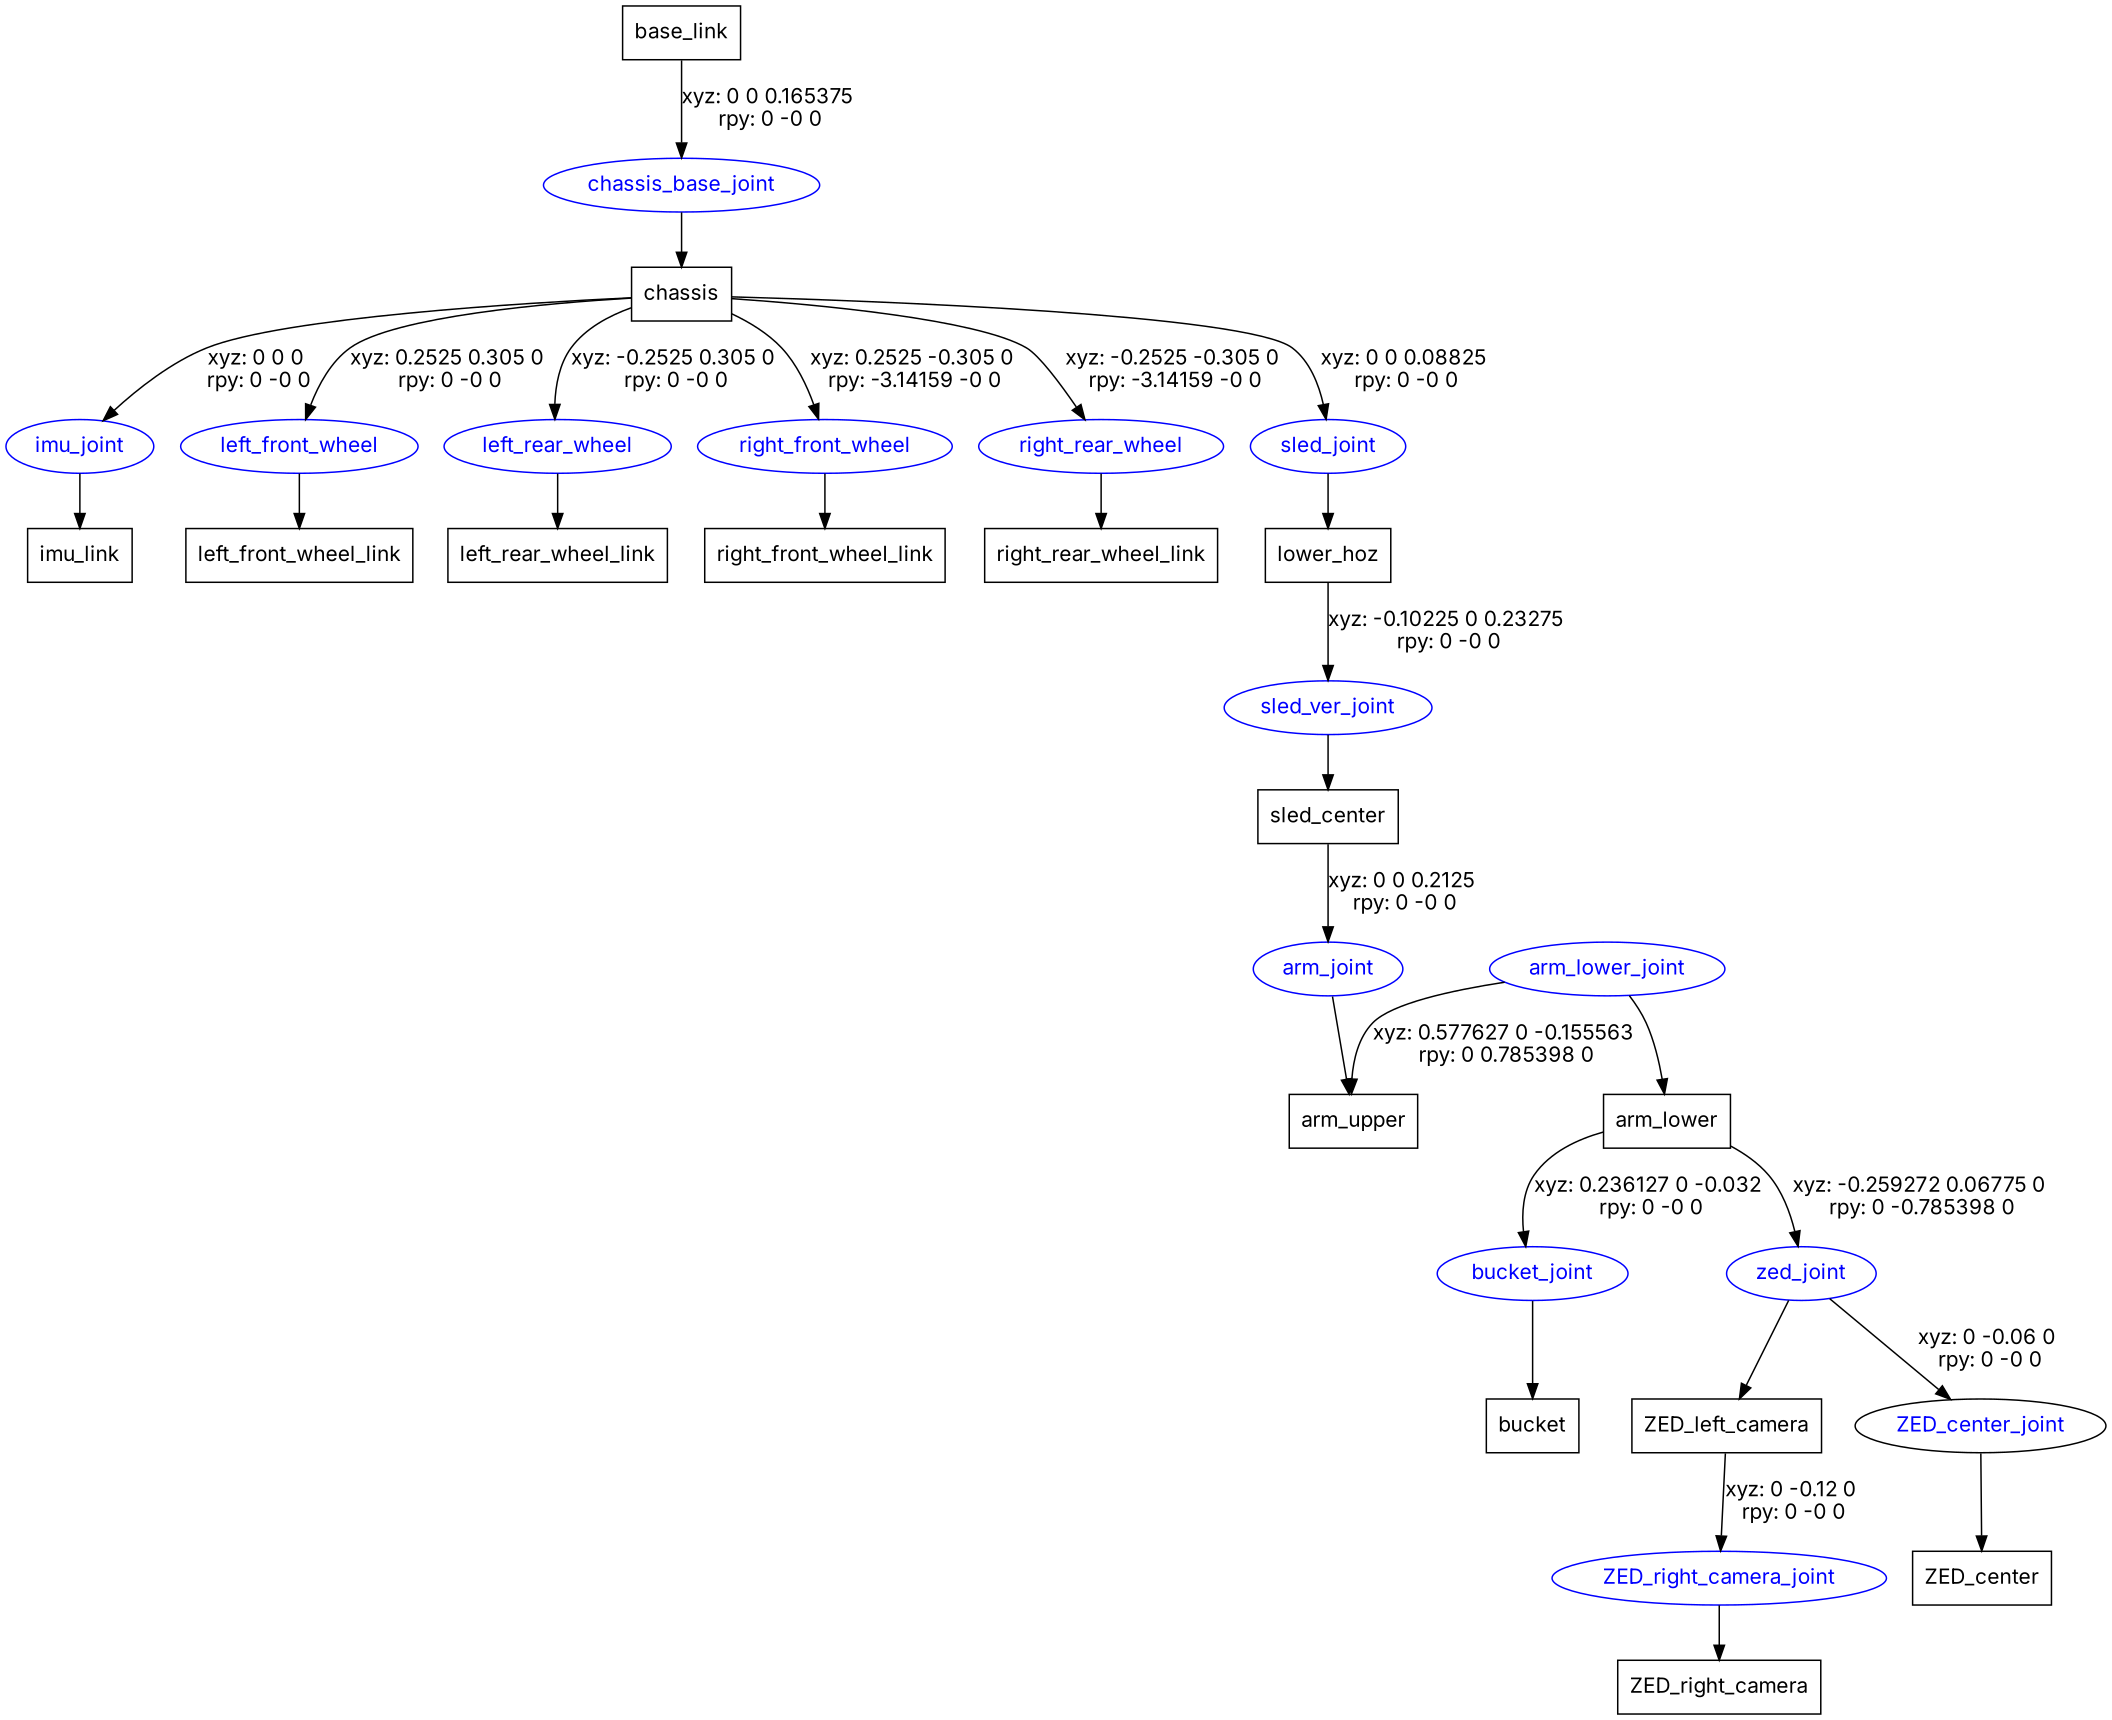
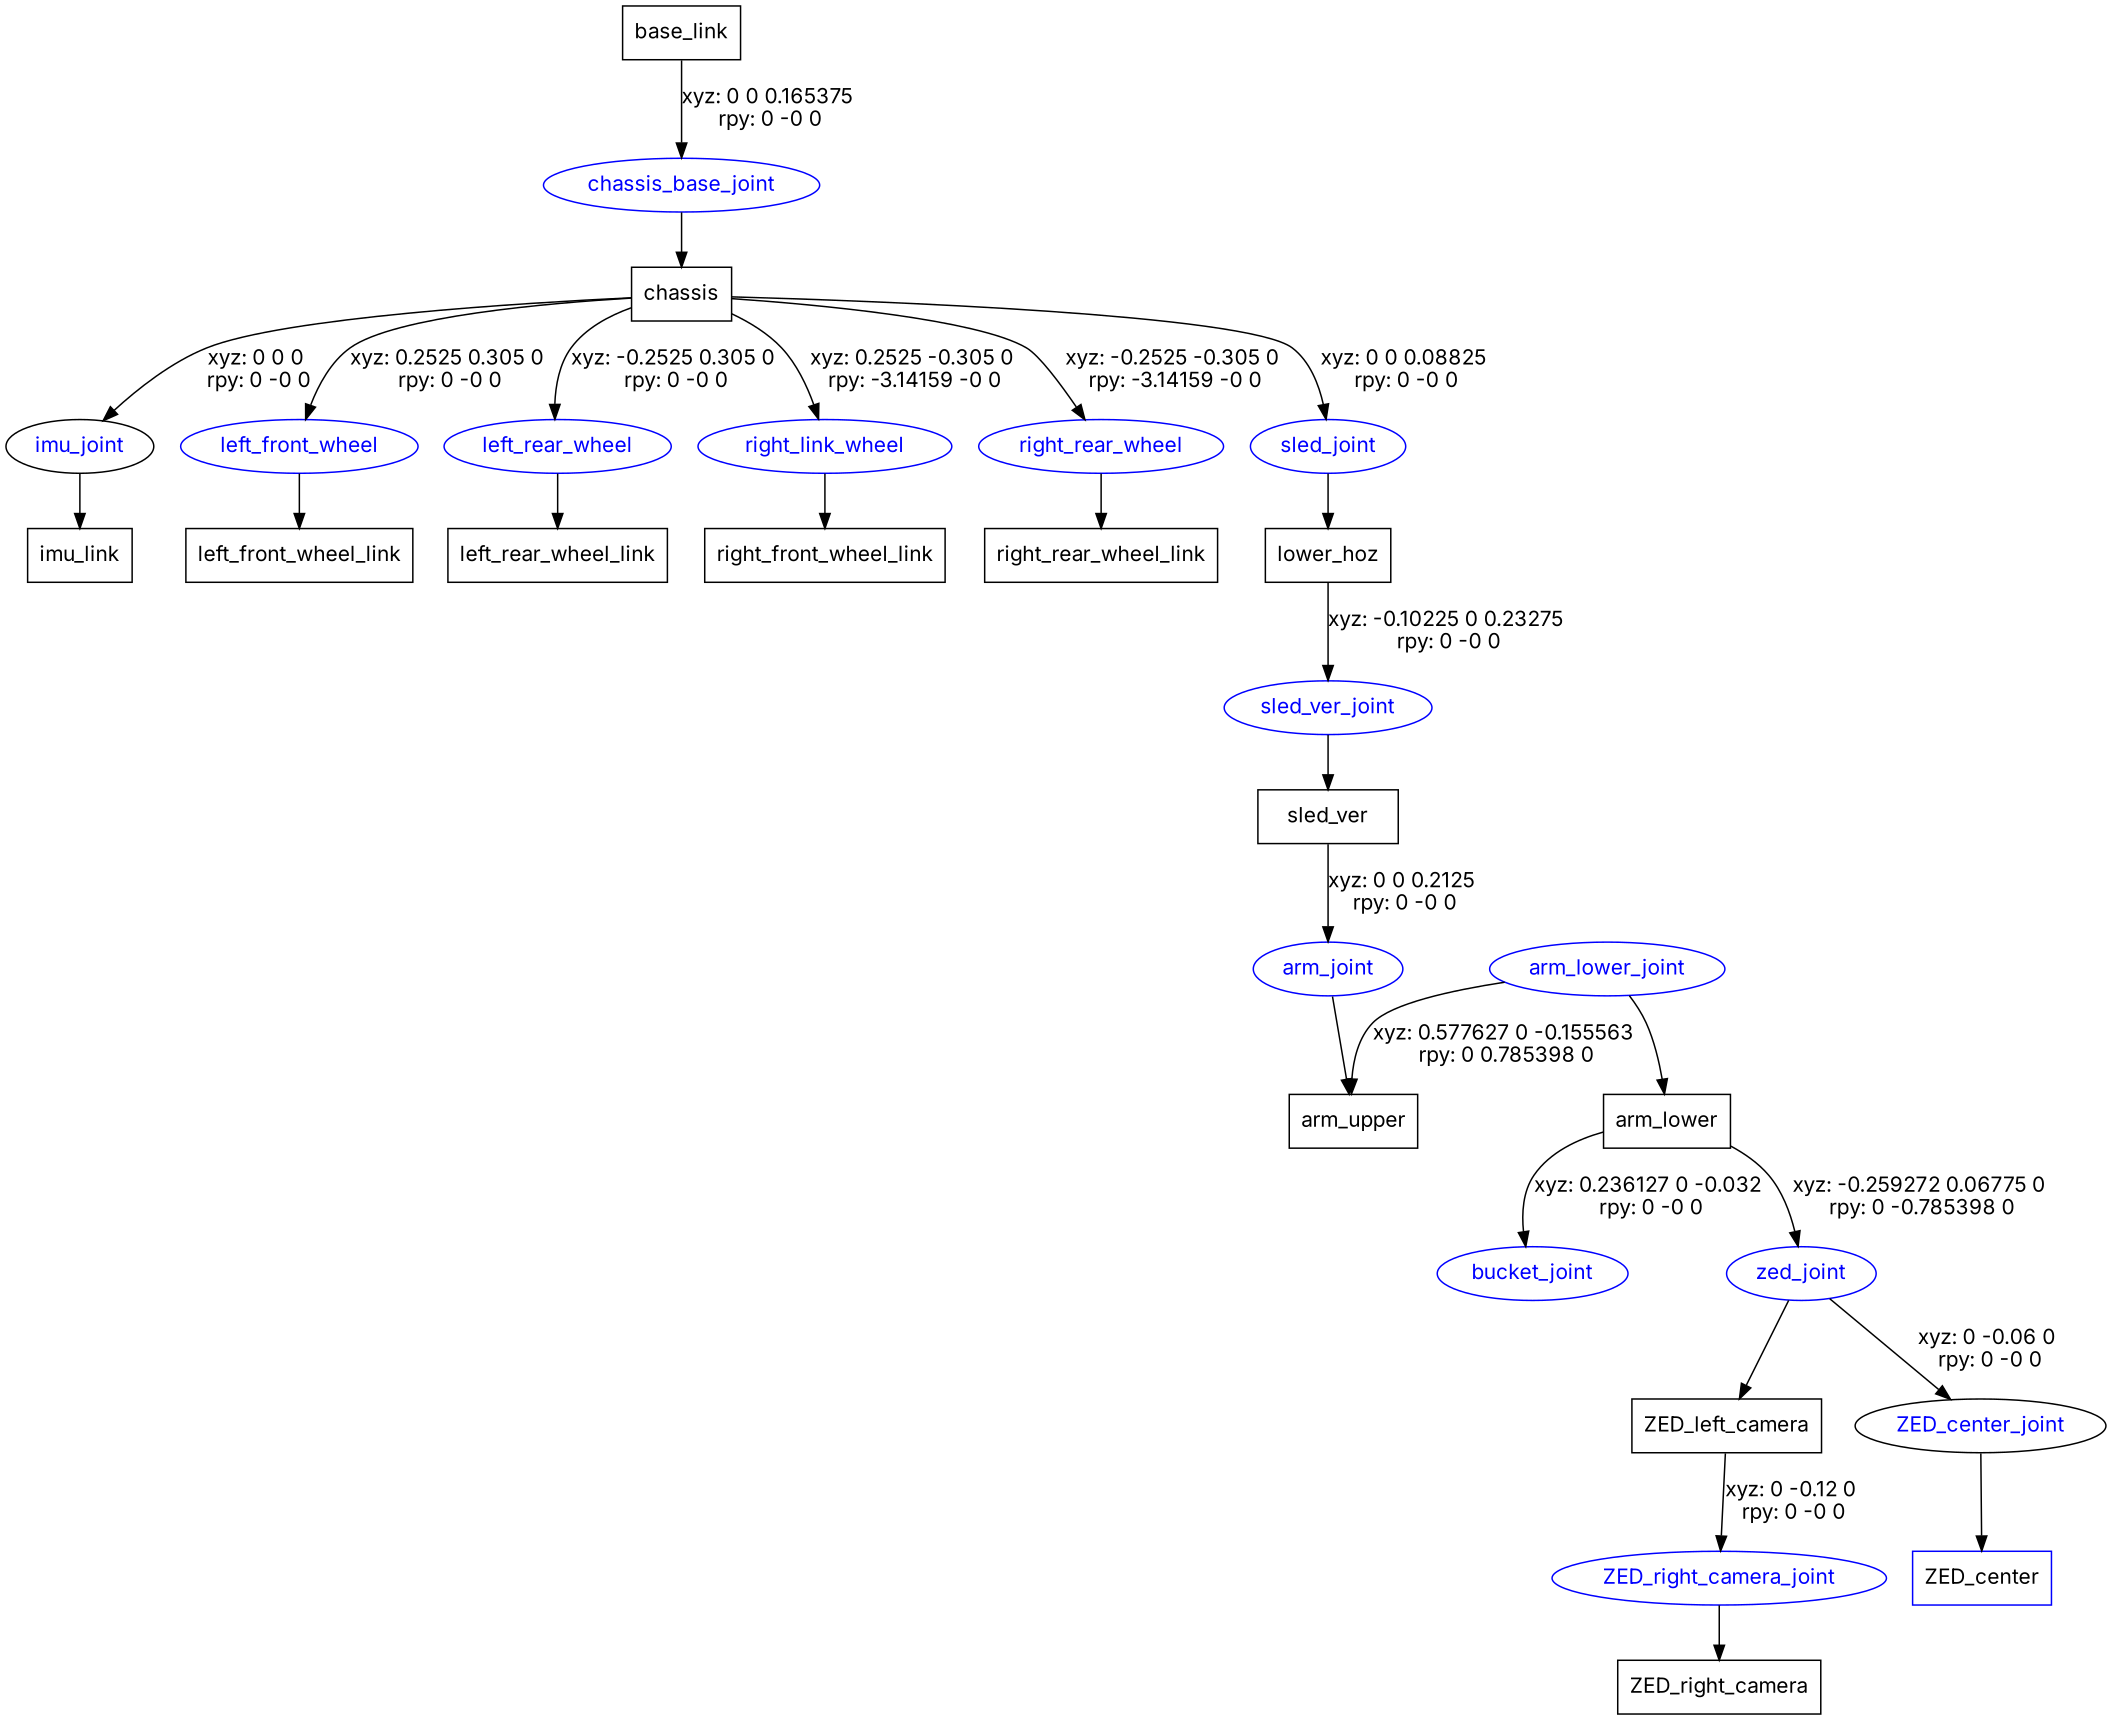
node "imu_joint": color blue -> black
node "right_front_wheel": label "right_front_wheel" -> "right_link_wheel"
node "sled_center": label "sled_center" -> "sled_ver"
node "bucket": removed
node "ZED_center": color black -> blue
